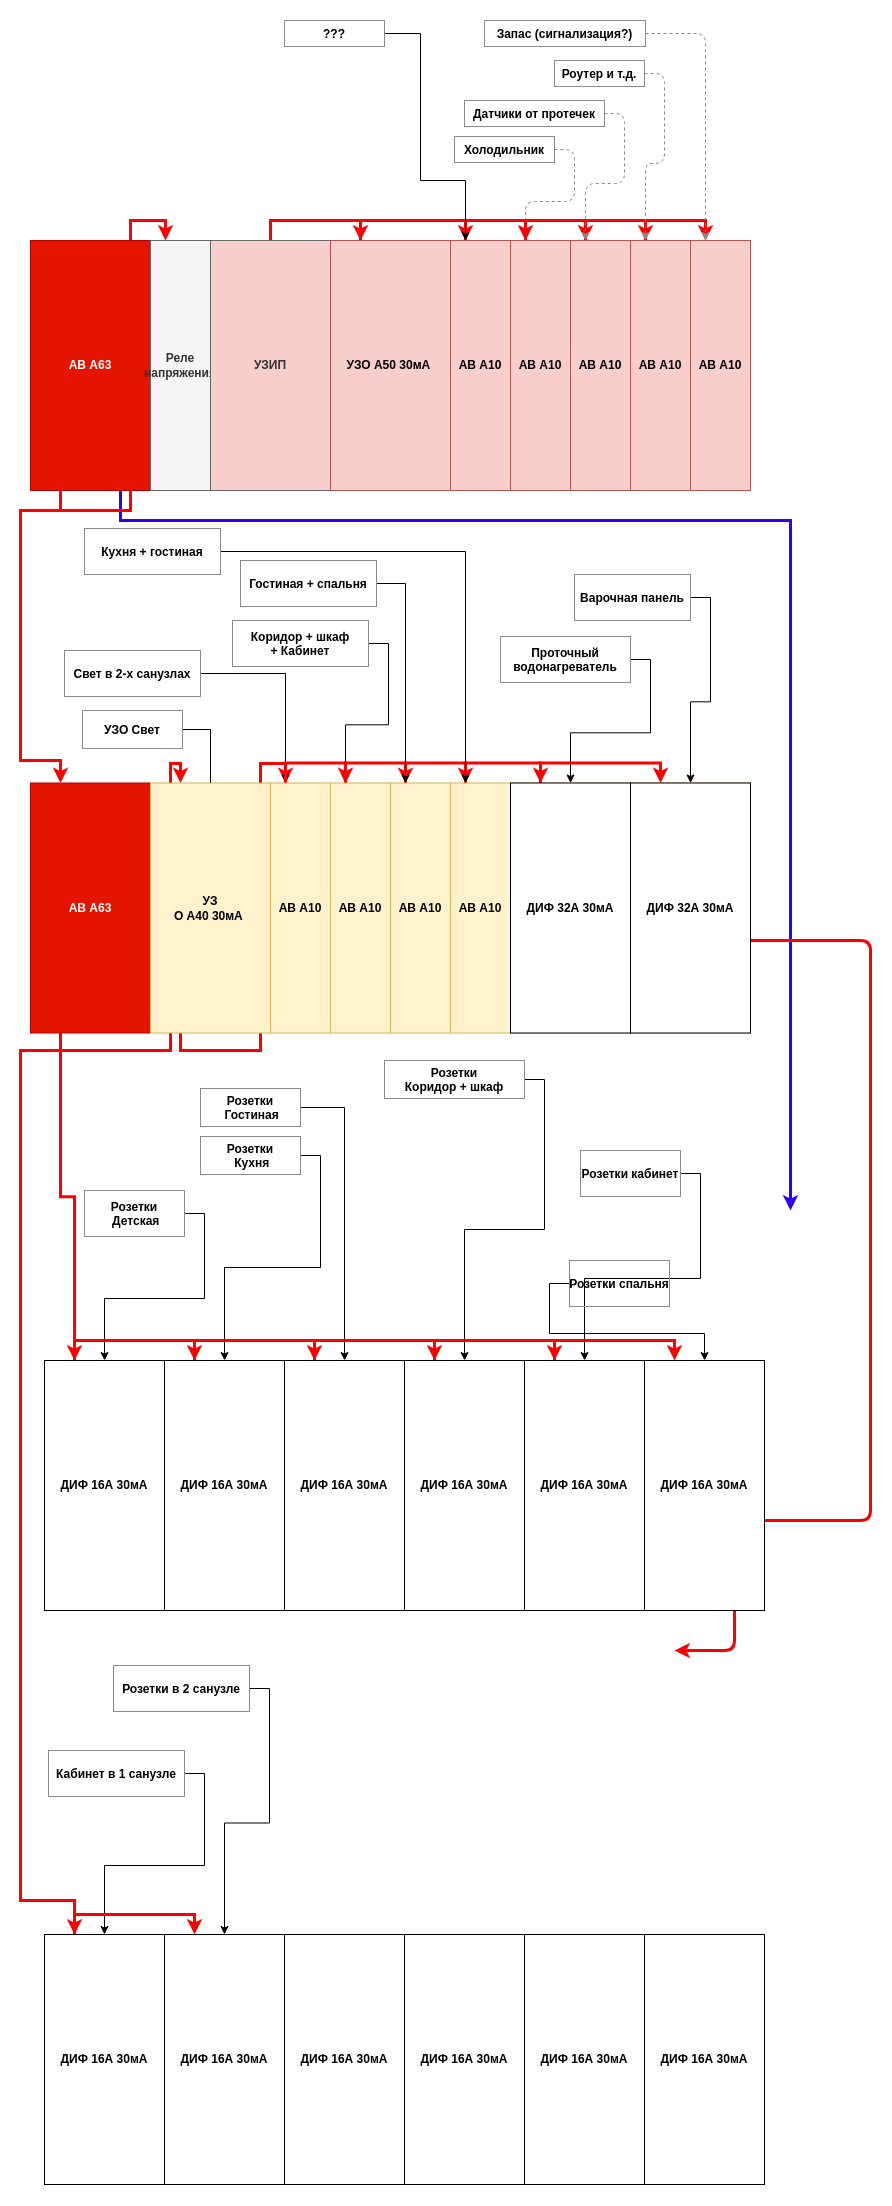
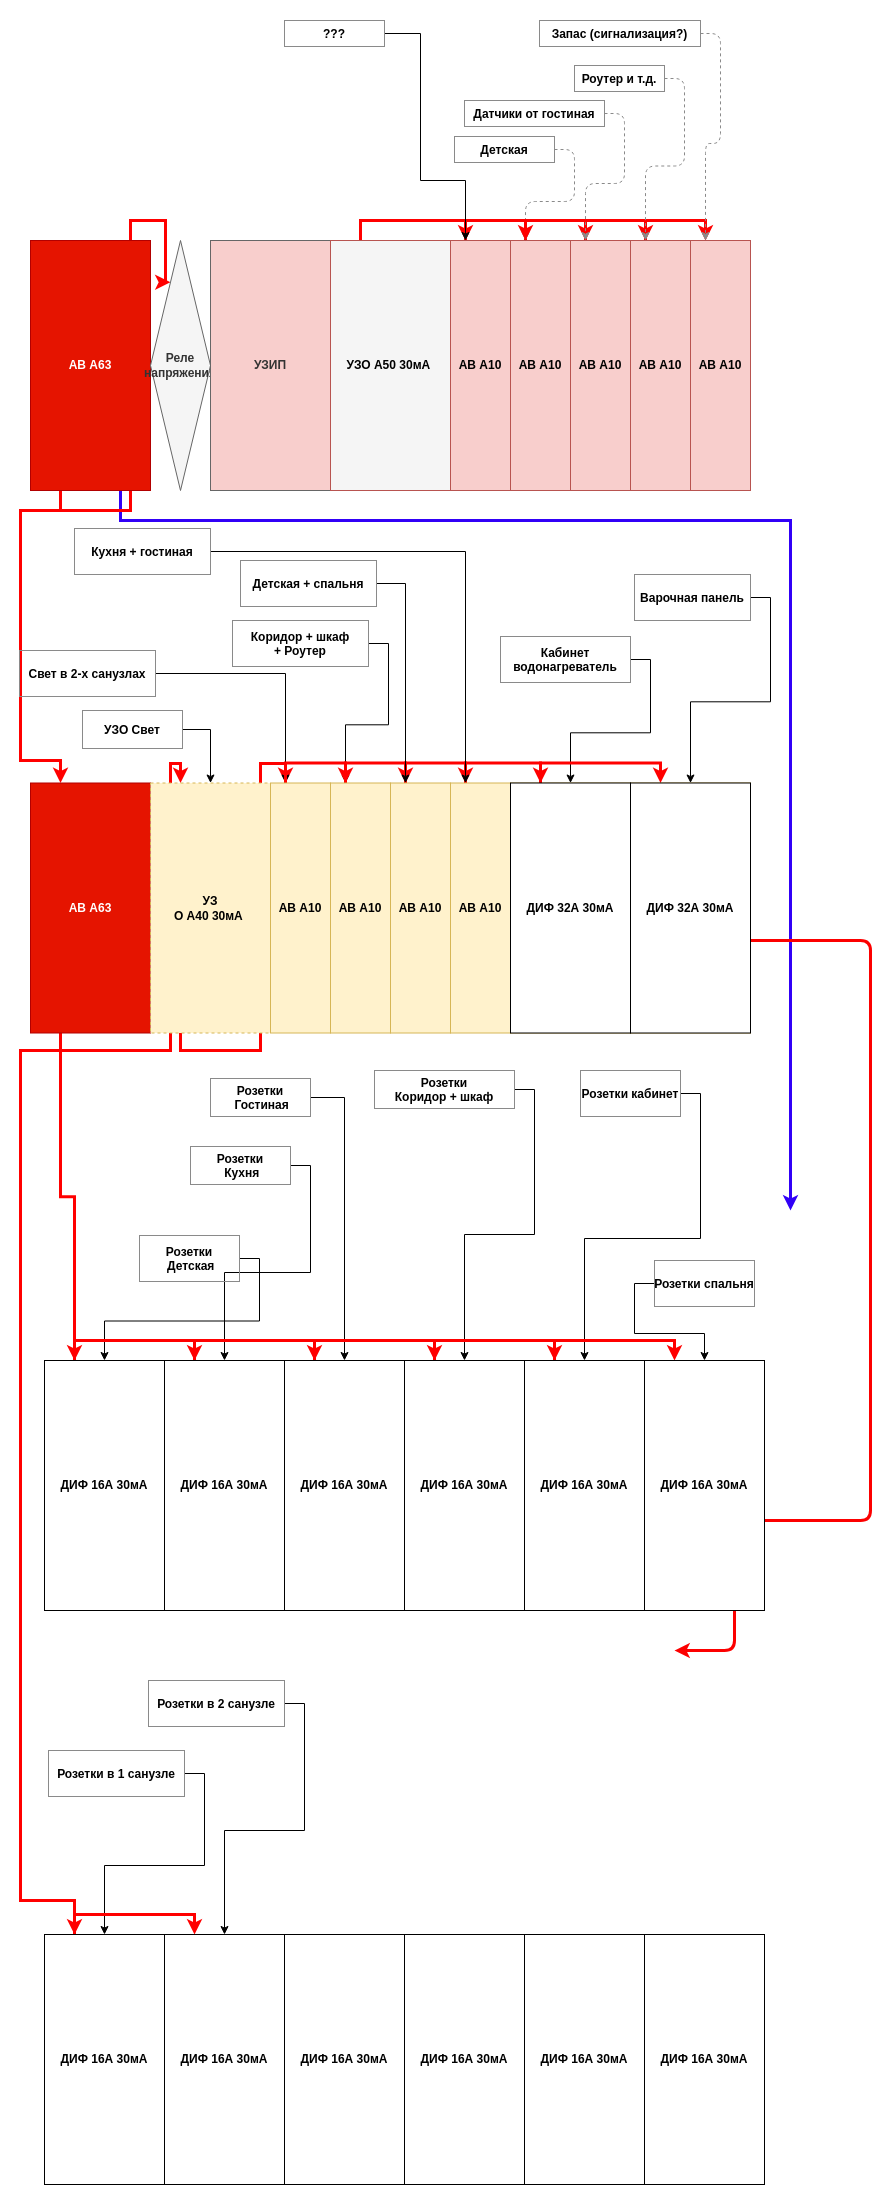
node "Запас (сигнализация?)": moved (565, 34) -> (620, 34)
node "Роутер и т.д.": moved (600, 74) -> (620, 79)
node "Датчики от протечек": label "Датчики от протечек" -> "Датчики от гостиная"
node "Холодильник": label "Холодильник" -> "Детская"
edge "УЗИП" -> "УЗО А50 30мА": removed
node "Реле напряжения": shape rectangle -> diamond
node "УЗО А50 30мА": fillcolor #f8cecc -> #f5f5f5
node "Кухня + гостиная": moved (153, 552) -> (143, 552)
node "Гостиная + спальня": label "Гостиная + спальня" -> "Детская + спальня"
node "Варочная панель": moved (633, 598) -> (693, 598)
node "Коридор + шкаф + Кабинет": label "Коридор + шкаф + Кабинет" -> "Коридор + шкаф + Роутер"
node "Проточный водонагреватель": label "Проточный водонагреватель" -> "Кабинет водонагреватель"
node "Свет в 2-х санузлах": moved (133, 674) -> (88, 674)
edge "УЗО Свет" -- "УЗ О А40 30мА": arrowhead none -> classic
node "УЗ О А40 30мА": style solid -> dashed
node "Розетки Коридор + шкаф": moved (455, 1080) -> (445, 1090)
node "Розетки Гостиная": moved (251, 1108) -> (261, 1098)
node "Розетки Кухня": moved (251, 1156) -> (241, 1166)
node "Розетки кабинет": moved (631, 1174) -> (631, 1094)
node "Розетки Детская": moved (135, 1214) -> (190, 1259)
node "Розетки спальня": moved (620, 1284) -> (705, 1284)
node "Розетки в 2 санузле": moved (182, 1689) -> (217, 1704)
node "Кабинет в 1 санузле": label "Кабинет в 1 санузле" -> "Розетки в 1 санузле"
